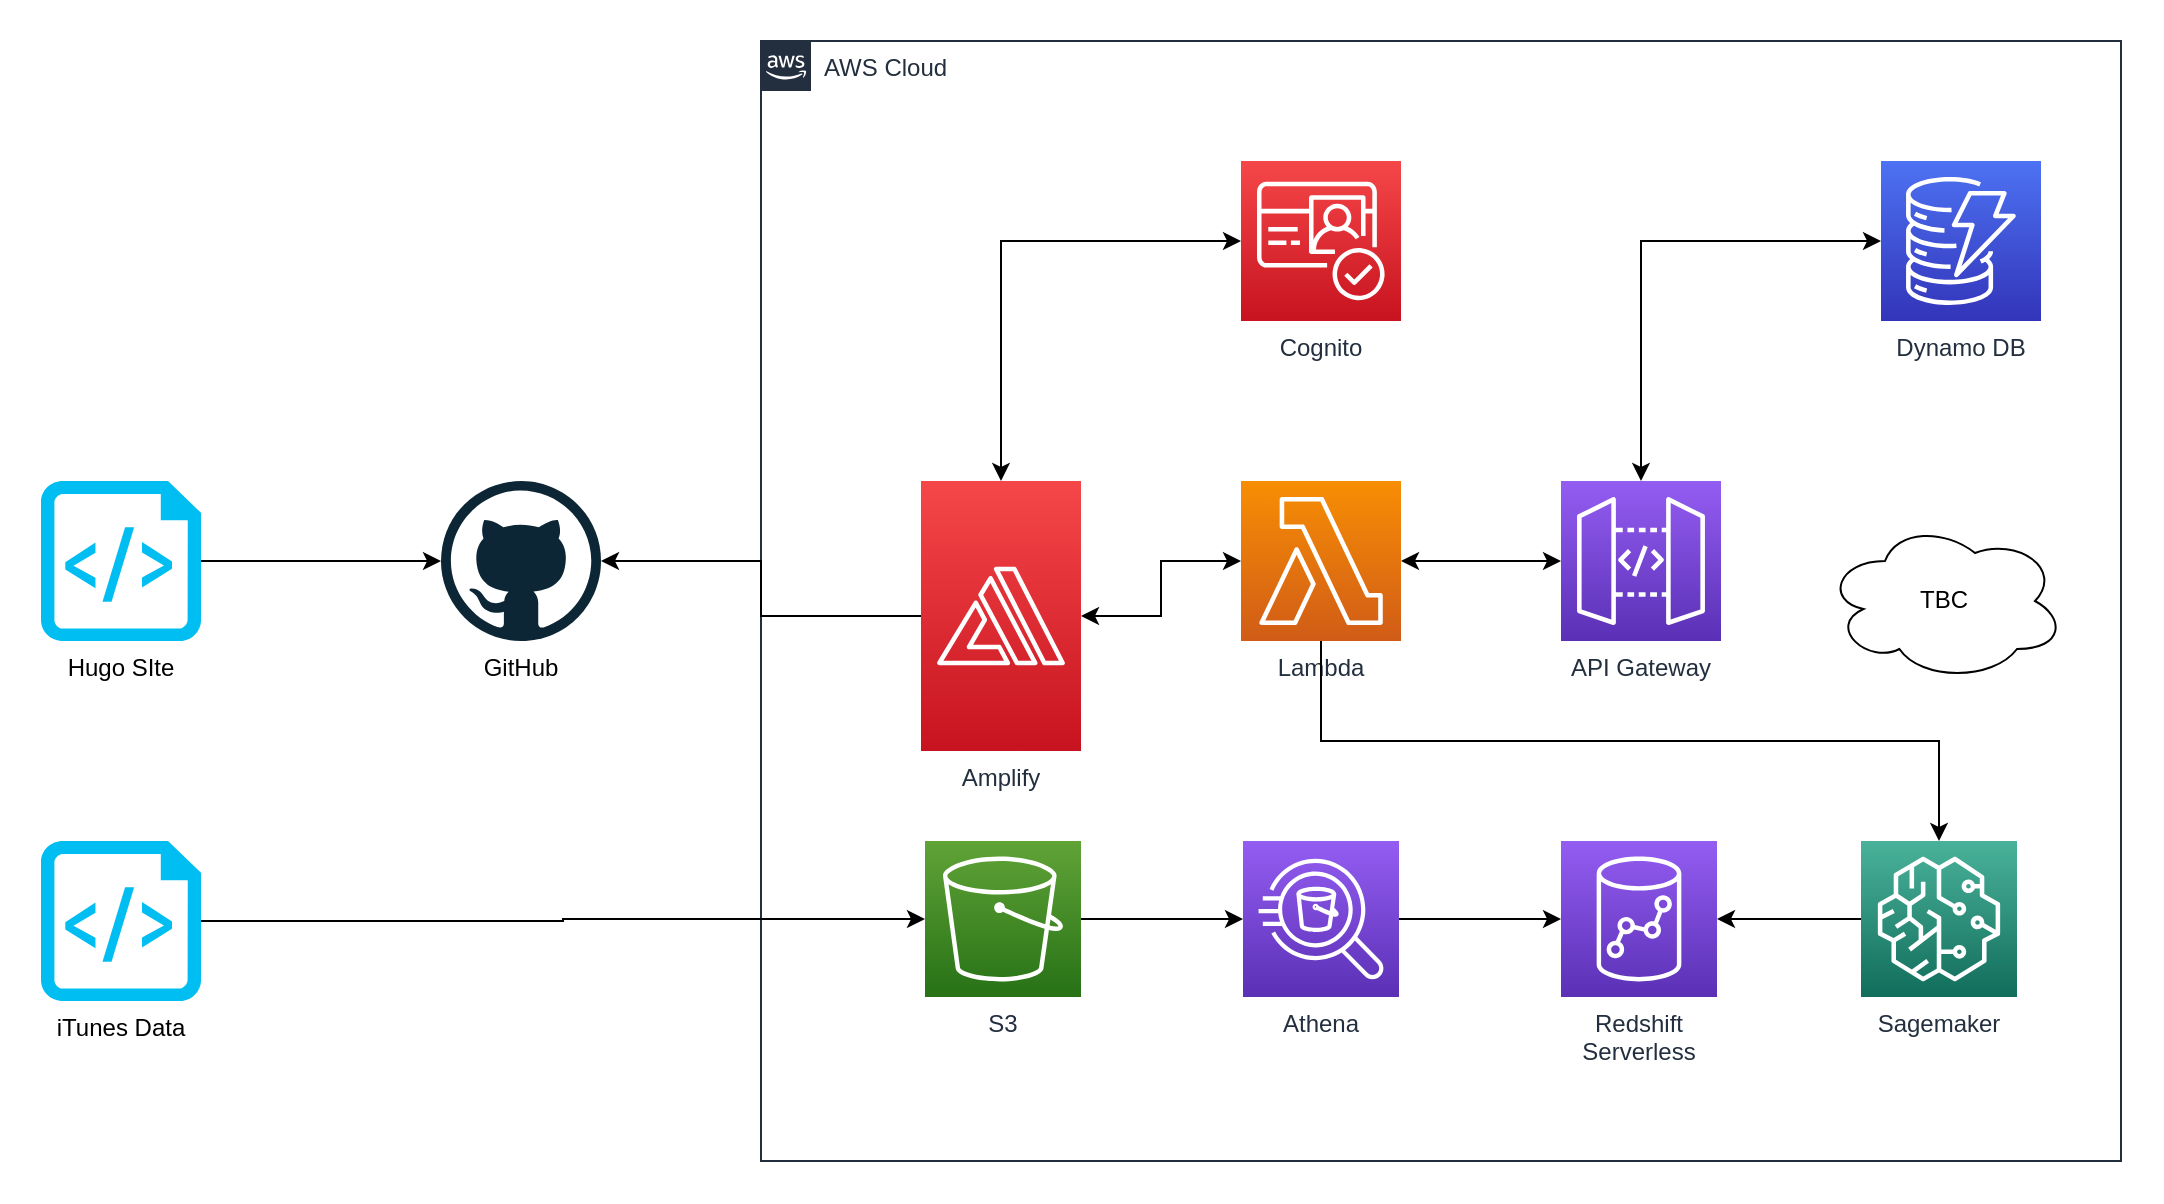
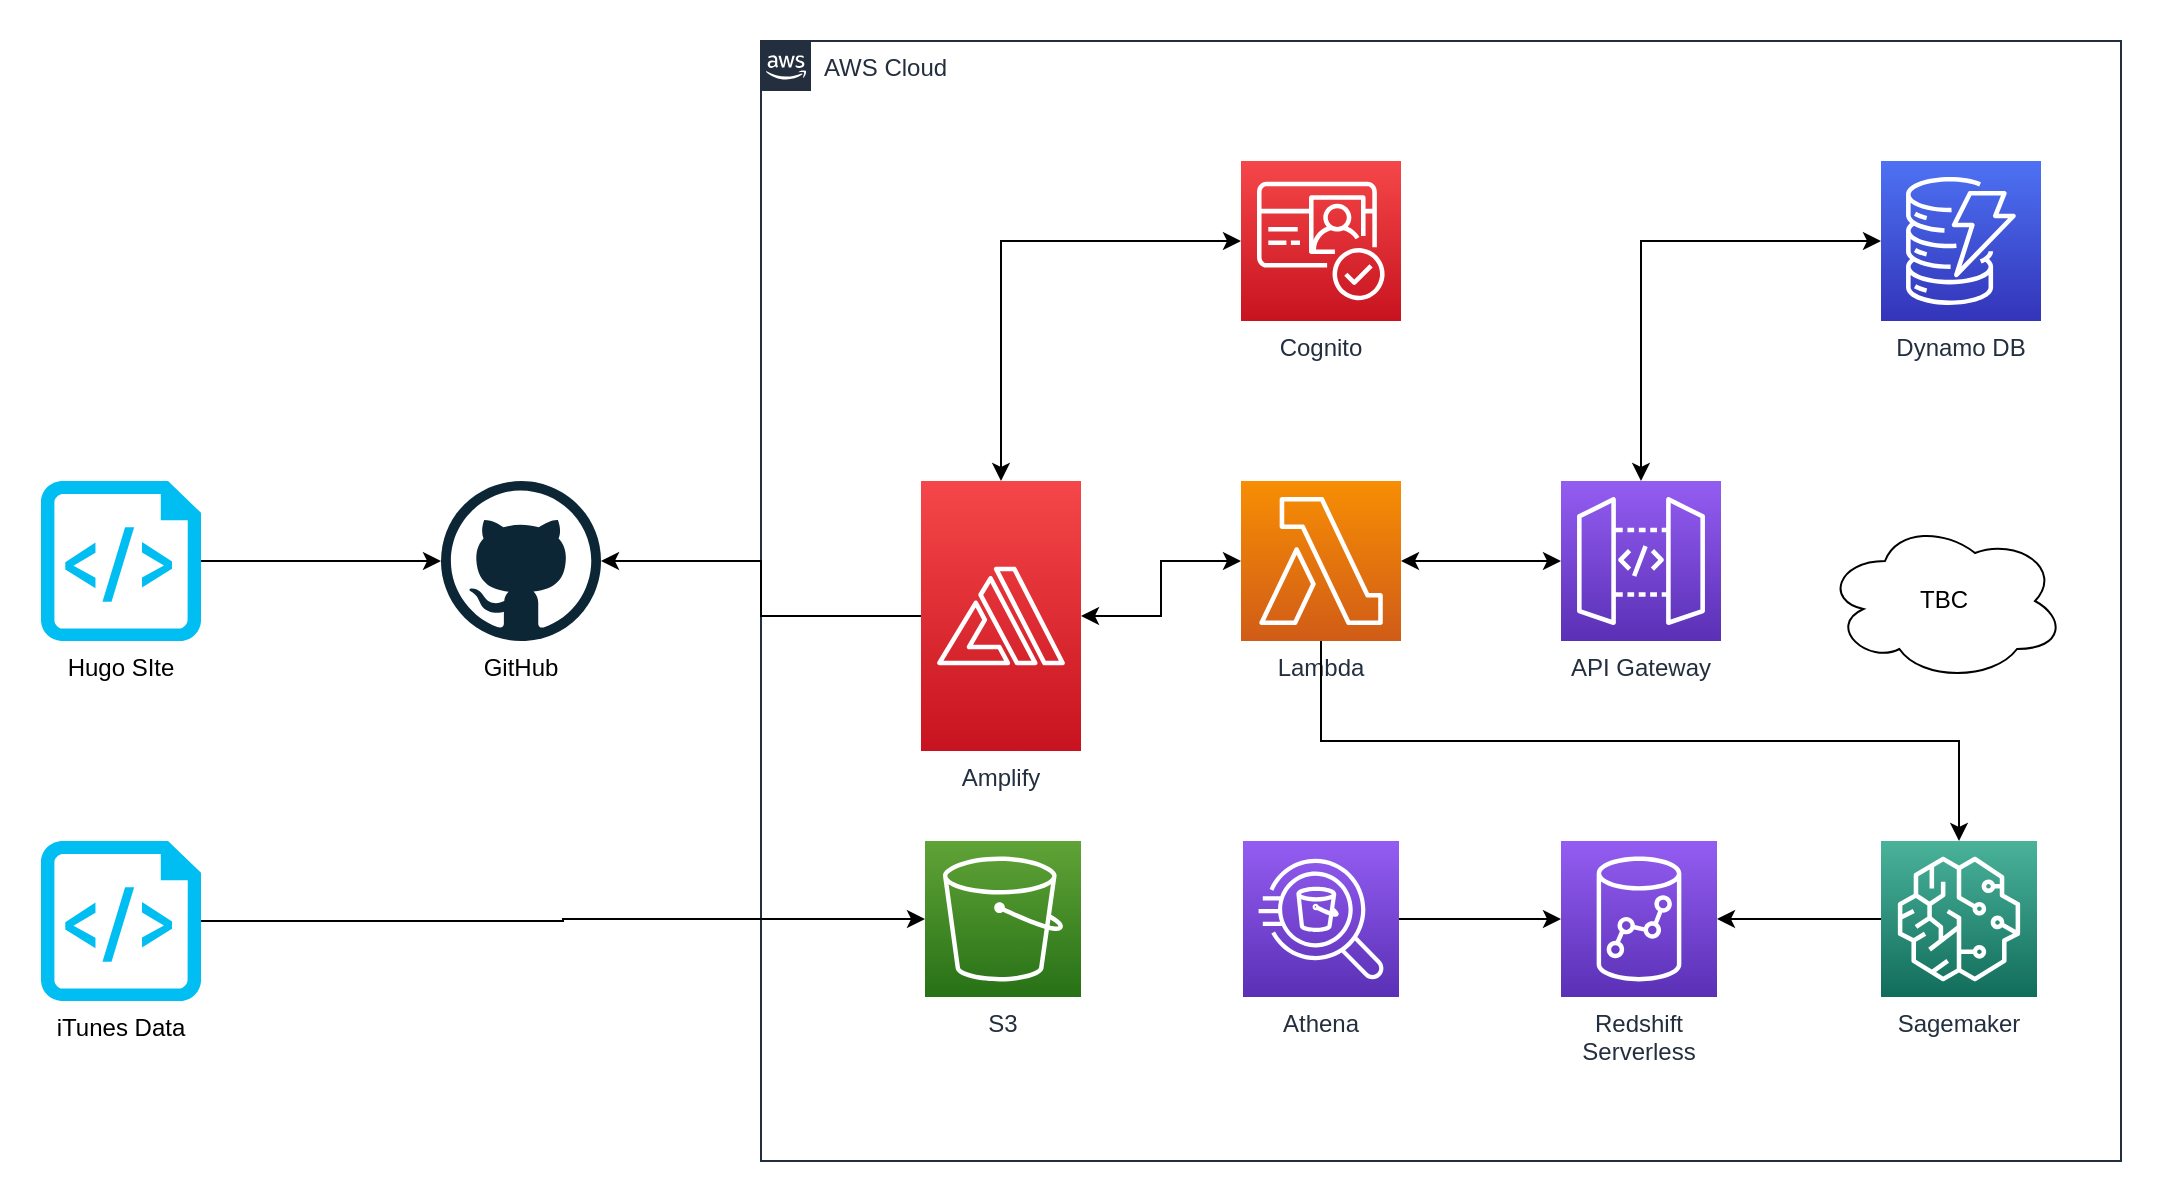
edge "S3" -> "Athena": removed
node "Sagemaker": moved (1939, 919) -> (1959, 919)
